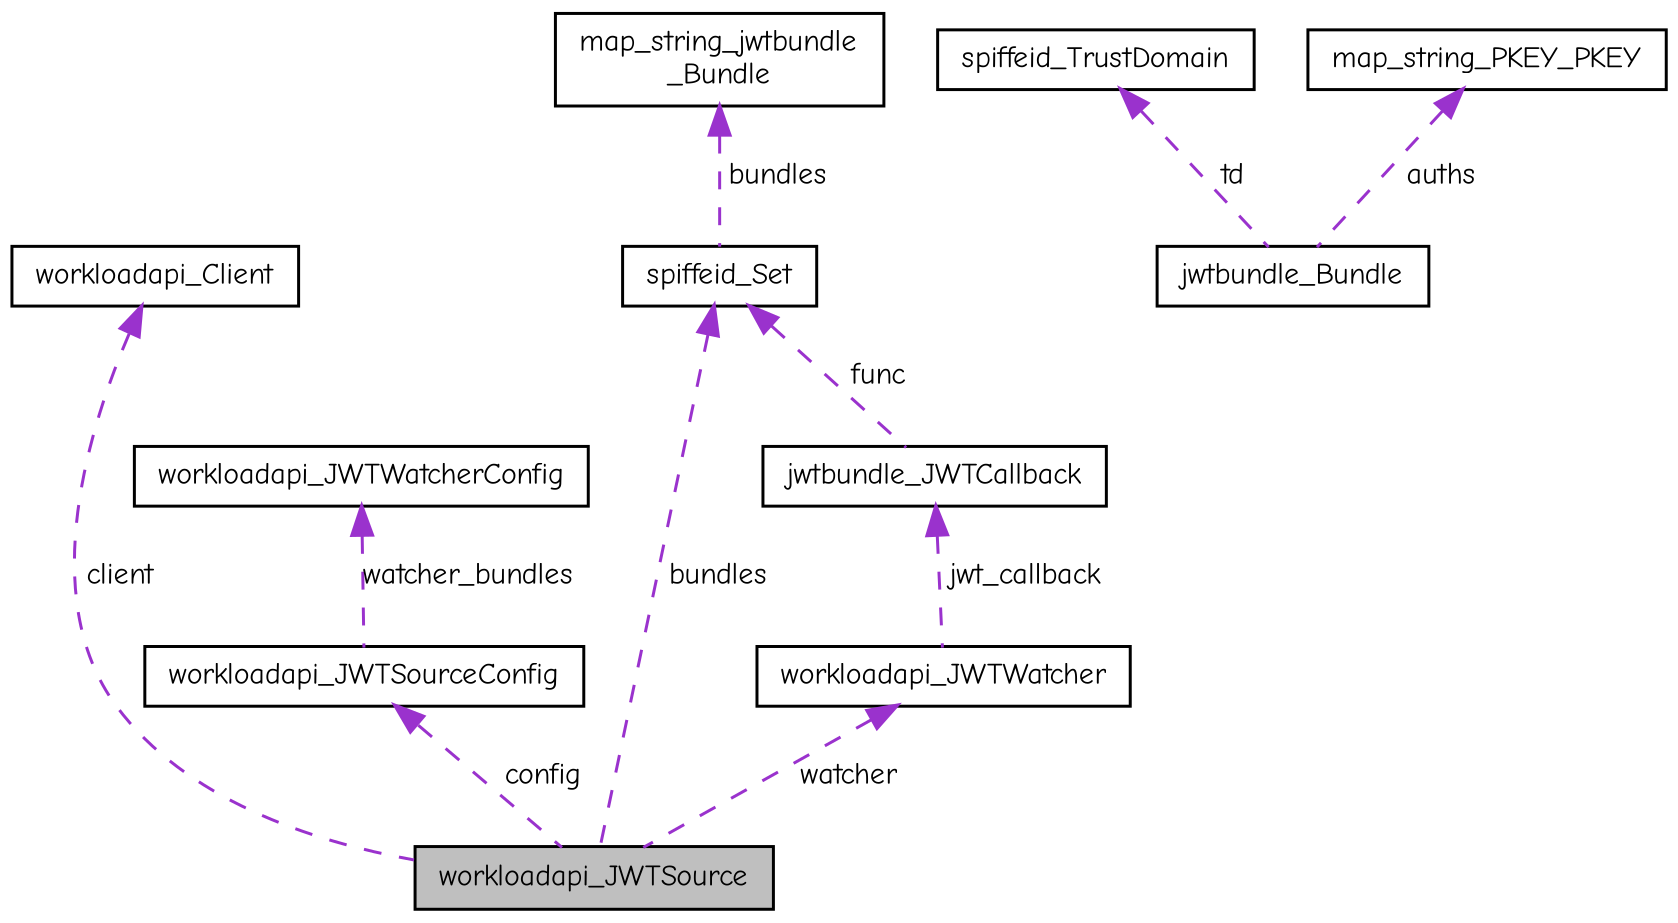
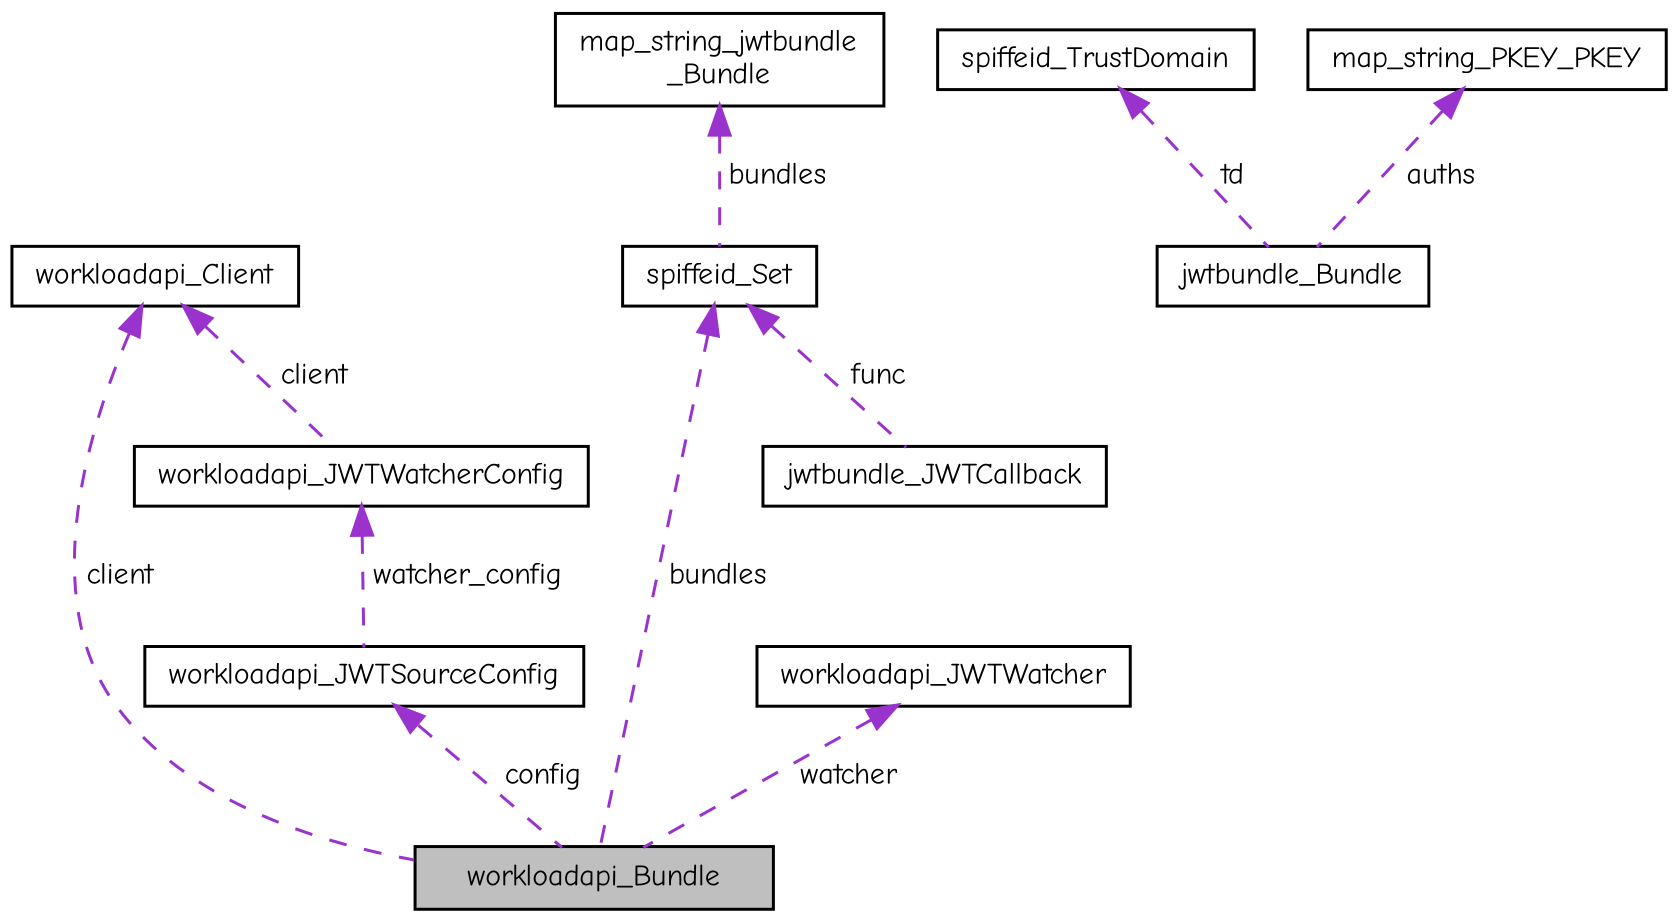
edge "workloadapi_JWTWatcherConfig" -> "workloadapi_Client": added, label "client"
edge "workloadapi_JWTSourceConfig" -> "workloadapi_JWTWatcherConfig": label " watcher_bundles" -> " watcher_config"
edge "workloadapi_JWTWatcher" -> "jwtbundle_JWTCallback": removed, label "jwt_callback"
node "workloadapi_JWTSource": label "workloadapi_JWTSource" -> "workloadapi_Bundle"
